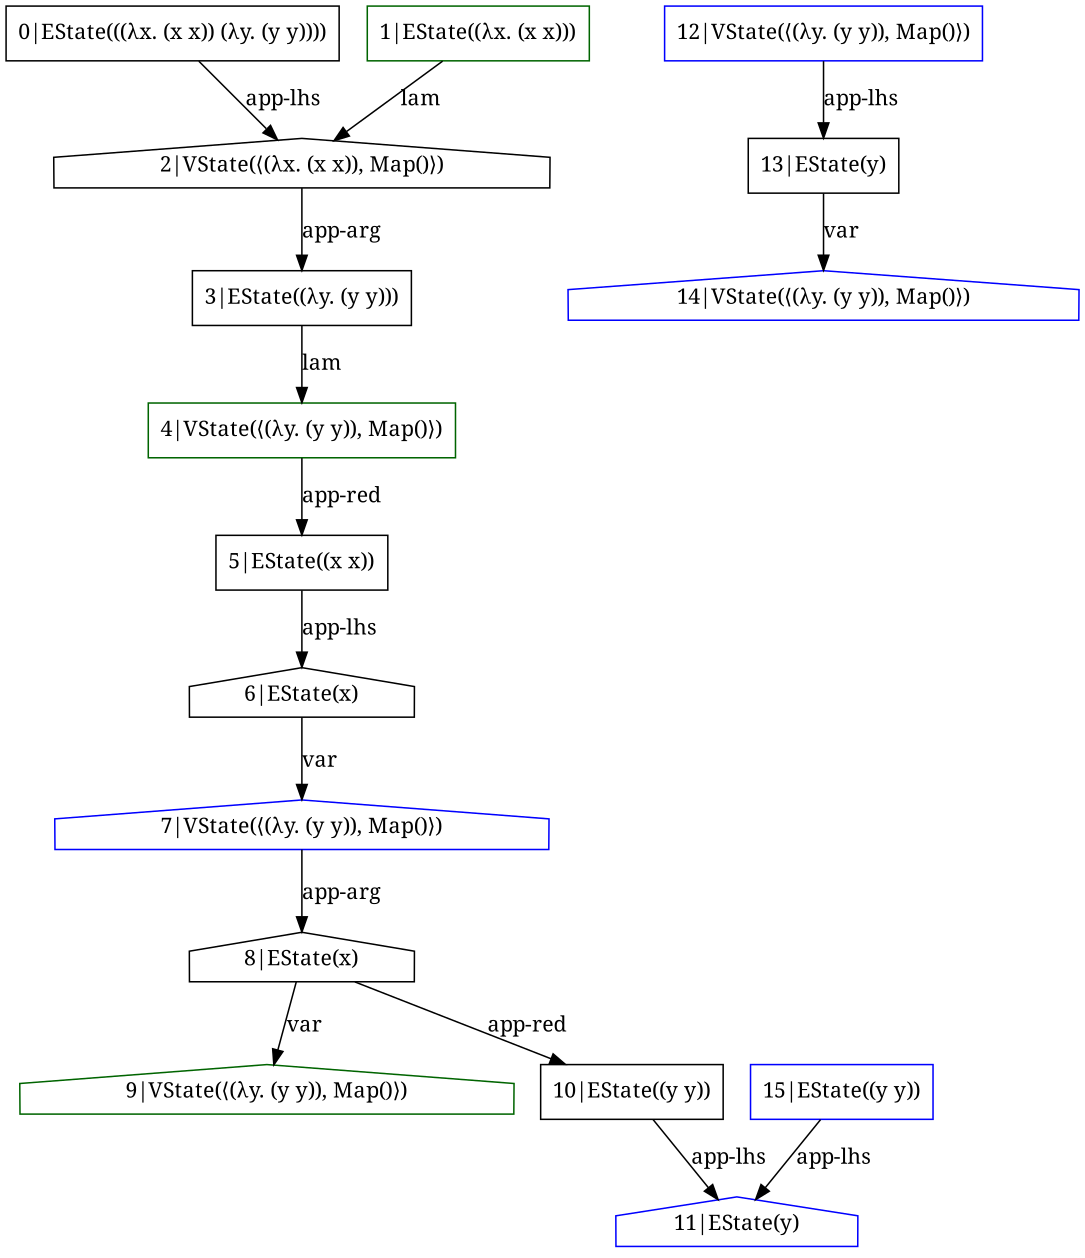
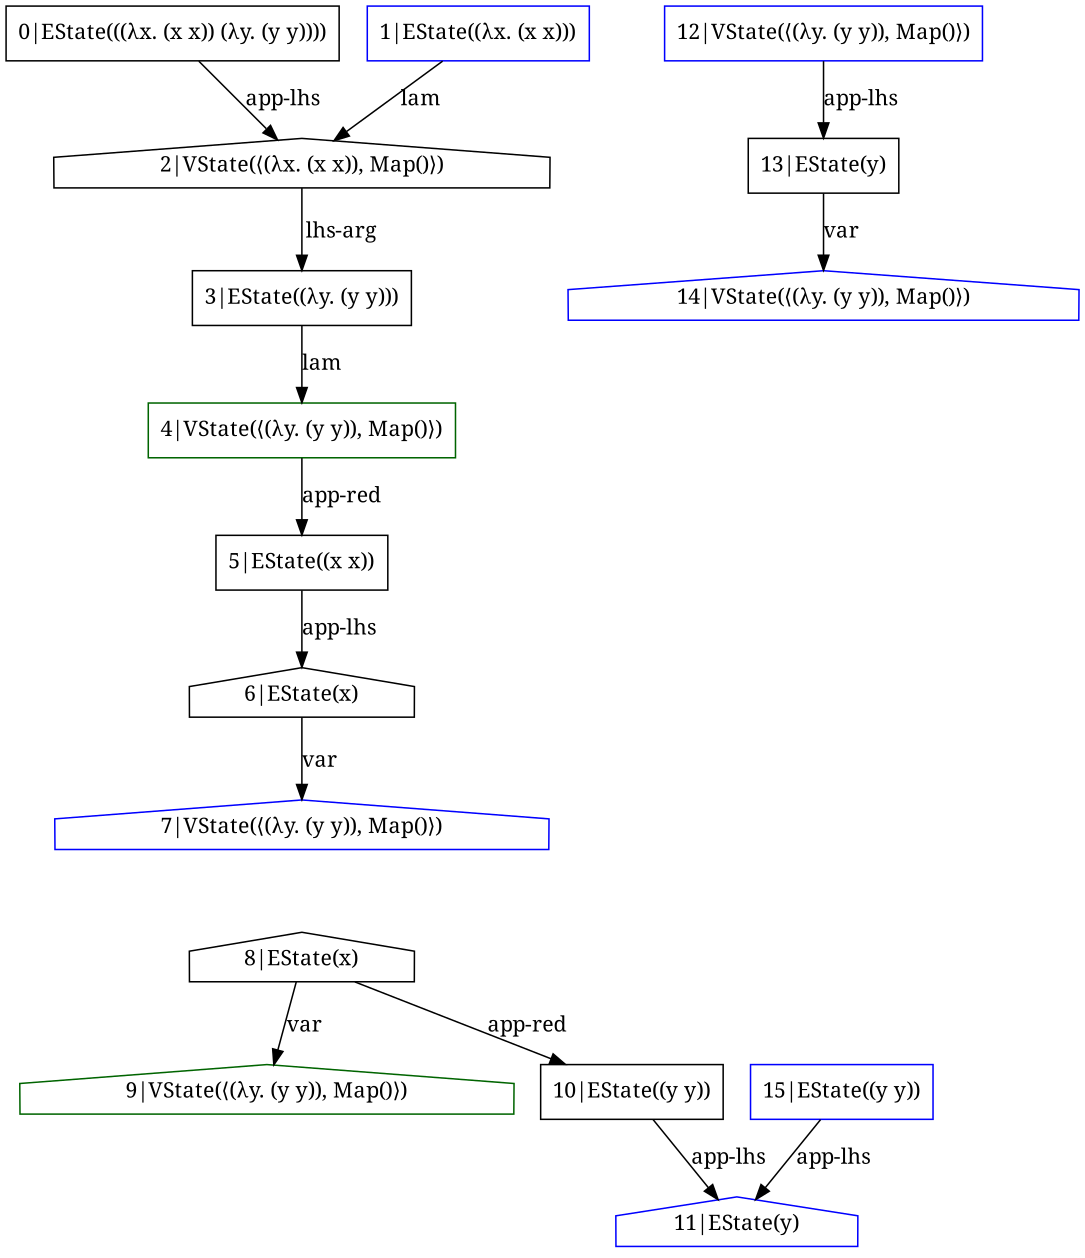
node "1|EState((λx. (x x)))": color darkgreen -> blue
edge "2|VState(⟨(λx. (x x)), Map()⟩)" -> "3|EState((λy. (y y)))": label "app-arg" -> "lhs-arg"
edge "7|VState(⟨(λy. (y y)), Map()⟩)" -> "8|EState(x)": removed, label "app-arg"
